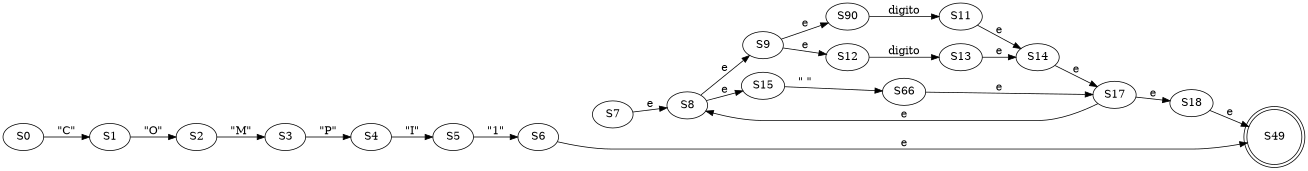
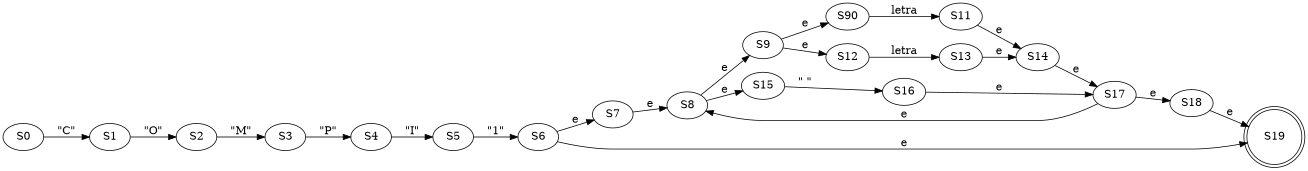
edge "S90" -> "S11": label "digito" -> "letra"
edge "S12" -> "S13": label "digito" -> "letra"
node "S66": label "S66" -> "S16"
edge "S6" -> "S7": added, label "e"
node "S49": label "S49" -> "S19"
